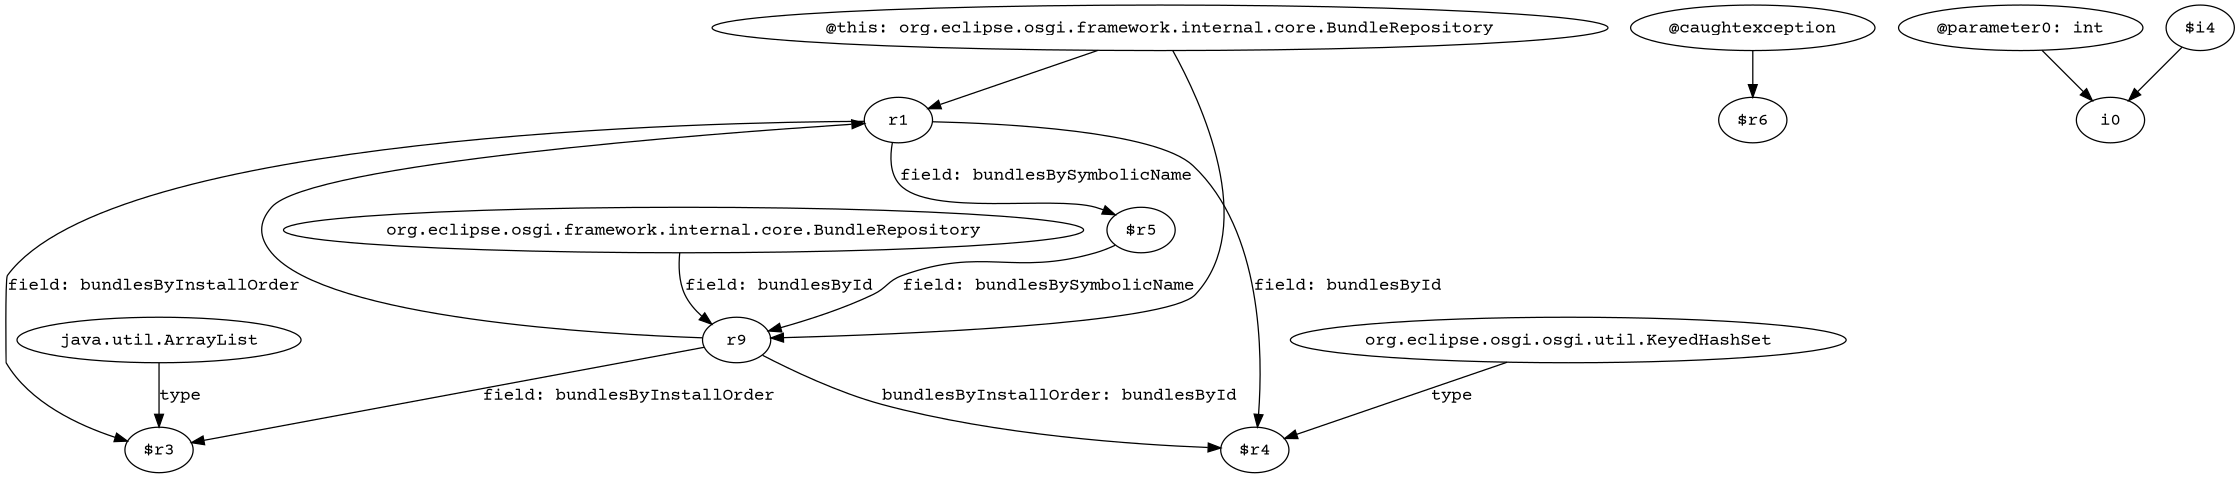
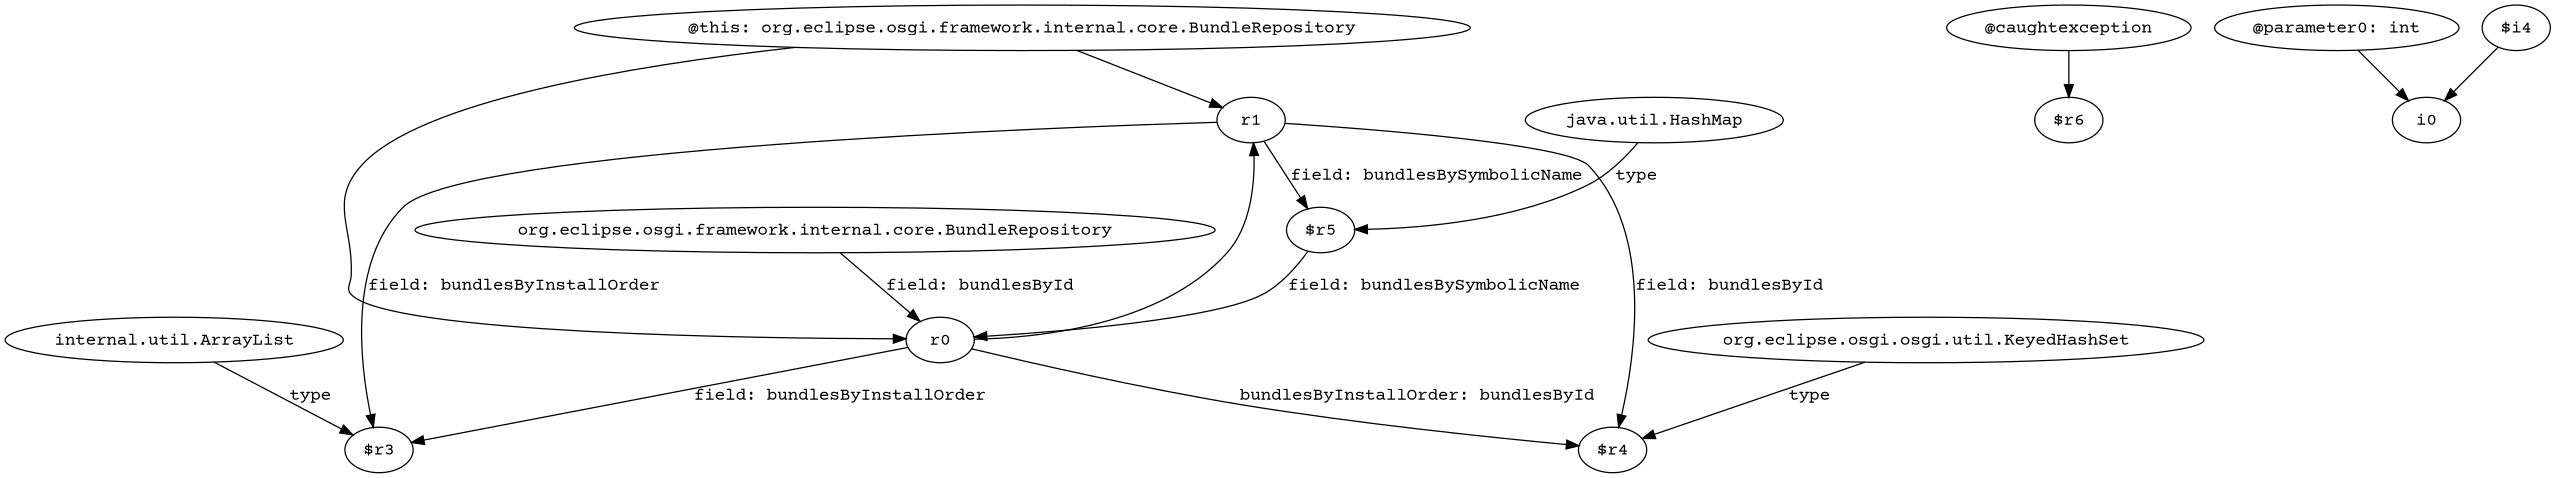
node "java.util.HashMap": added
node "java.util.ArrayList": label "java.util.ArrayList" -> "internal.util.ArrayList"
node "r9": label "r9" -> "r0"
